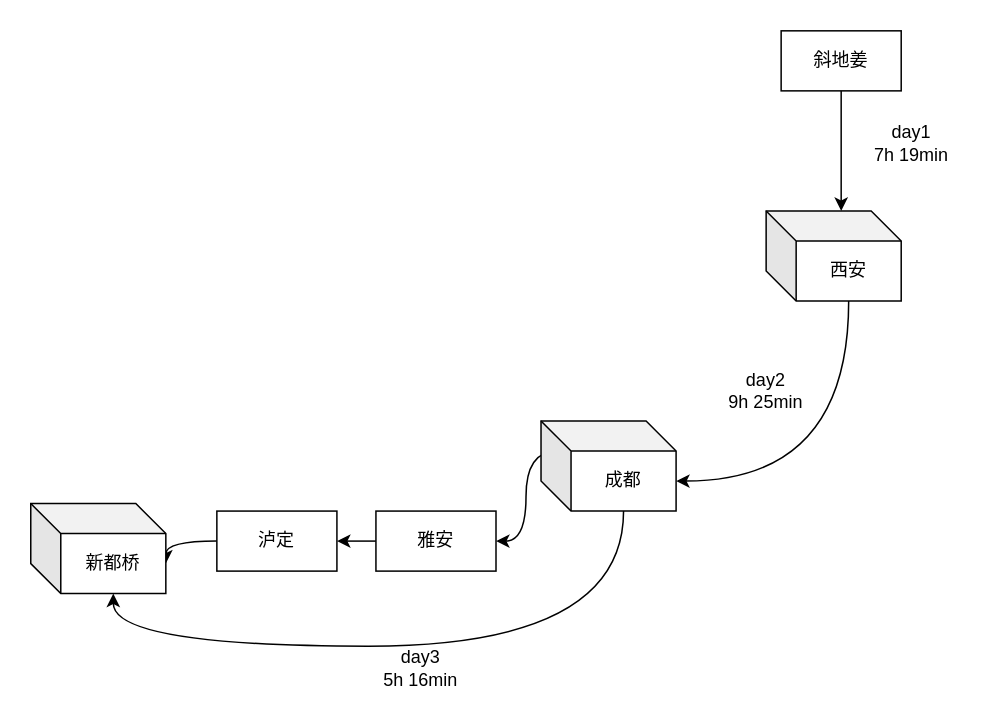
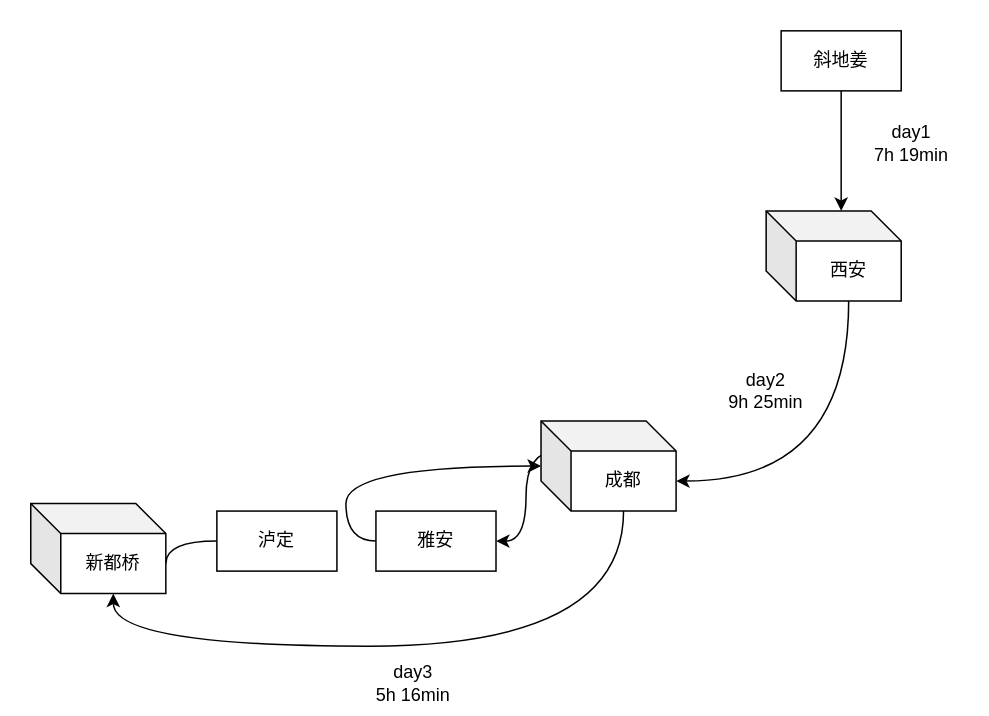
edge "雅安" -> "泸定": now "雅安" -> "成都"
edge "泸定" -> "新都桥": arrowhead classic -> none
node "day3 5h 16min": moved (421, 668) -> (413, 683)
